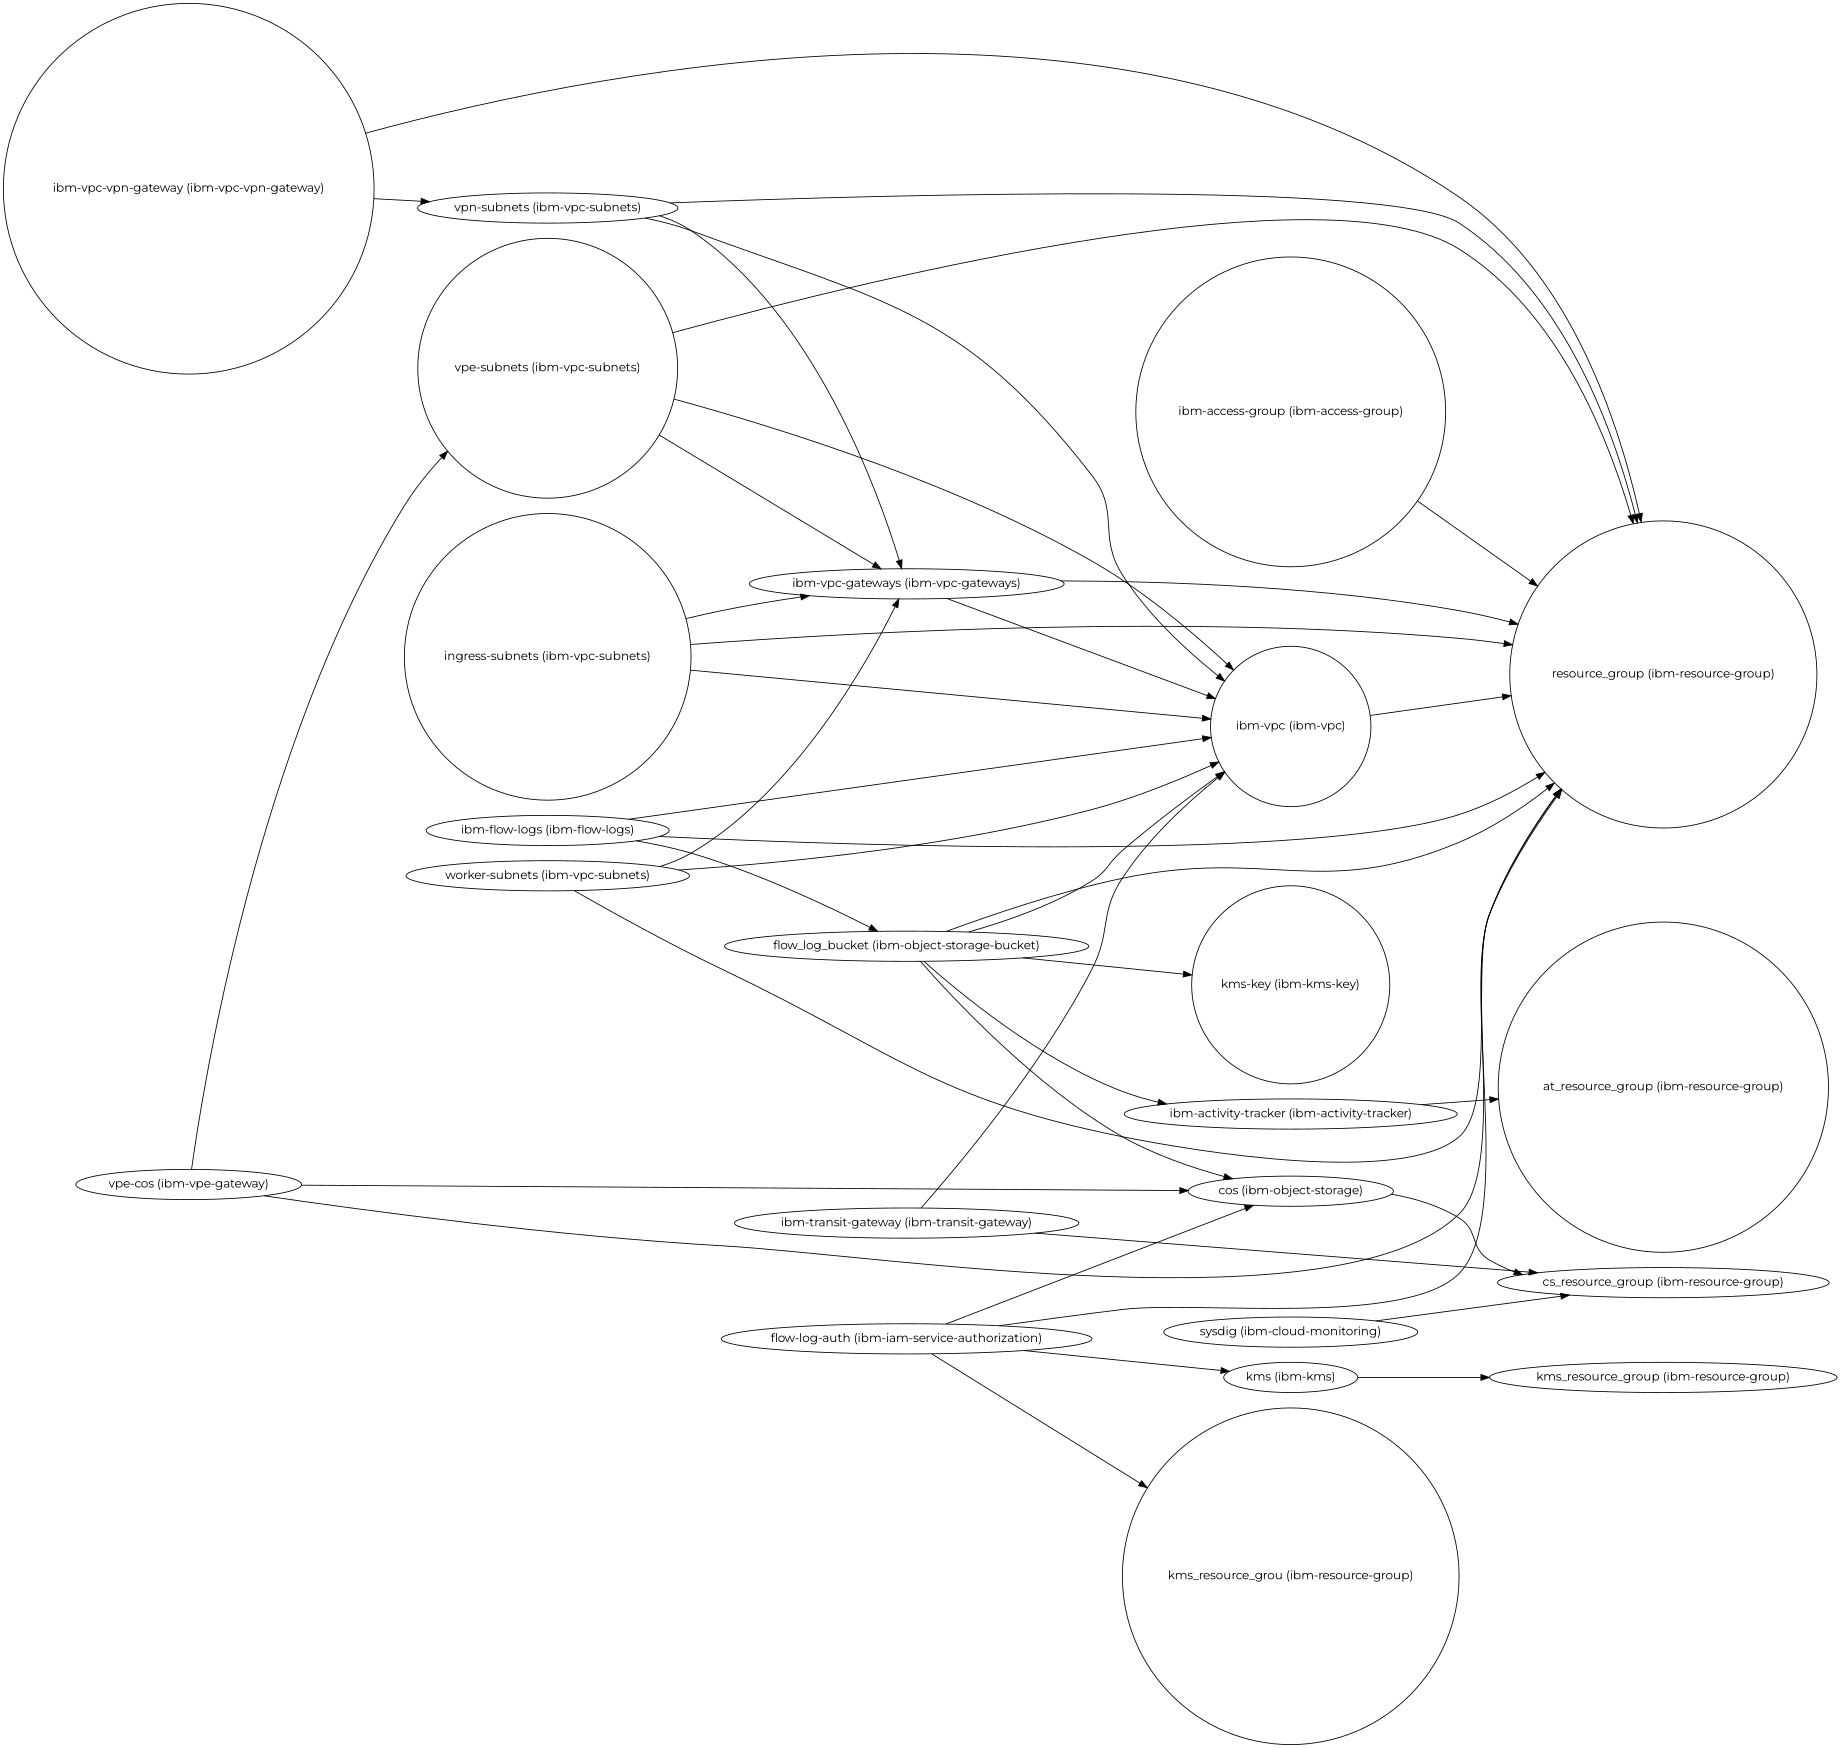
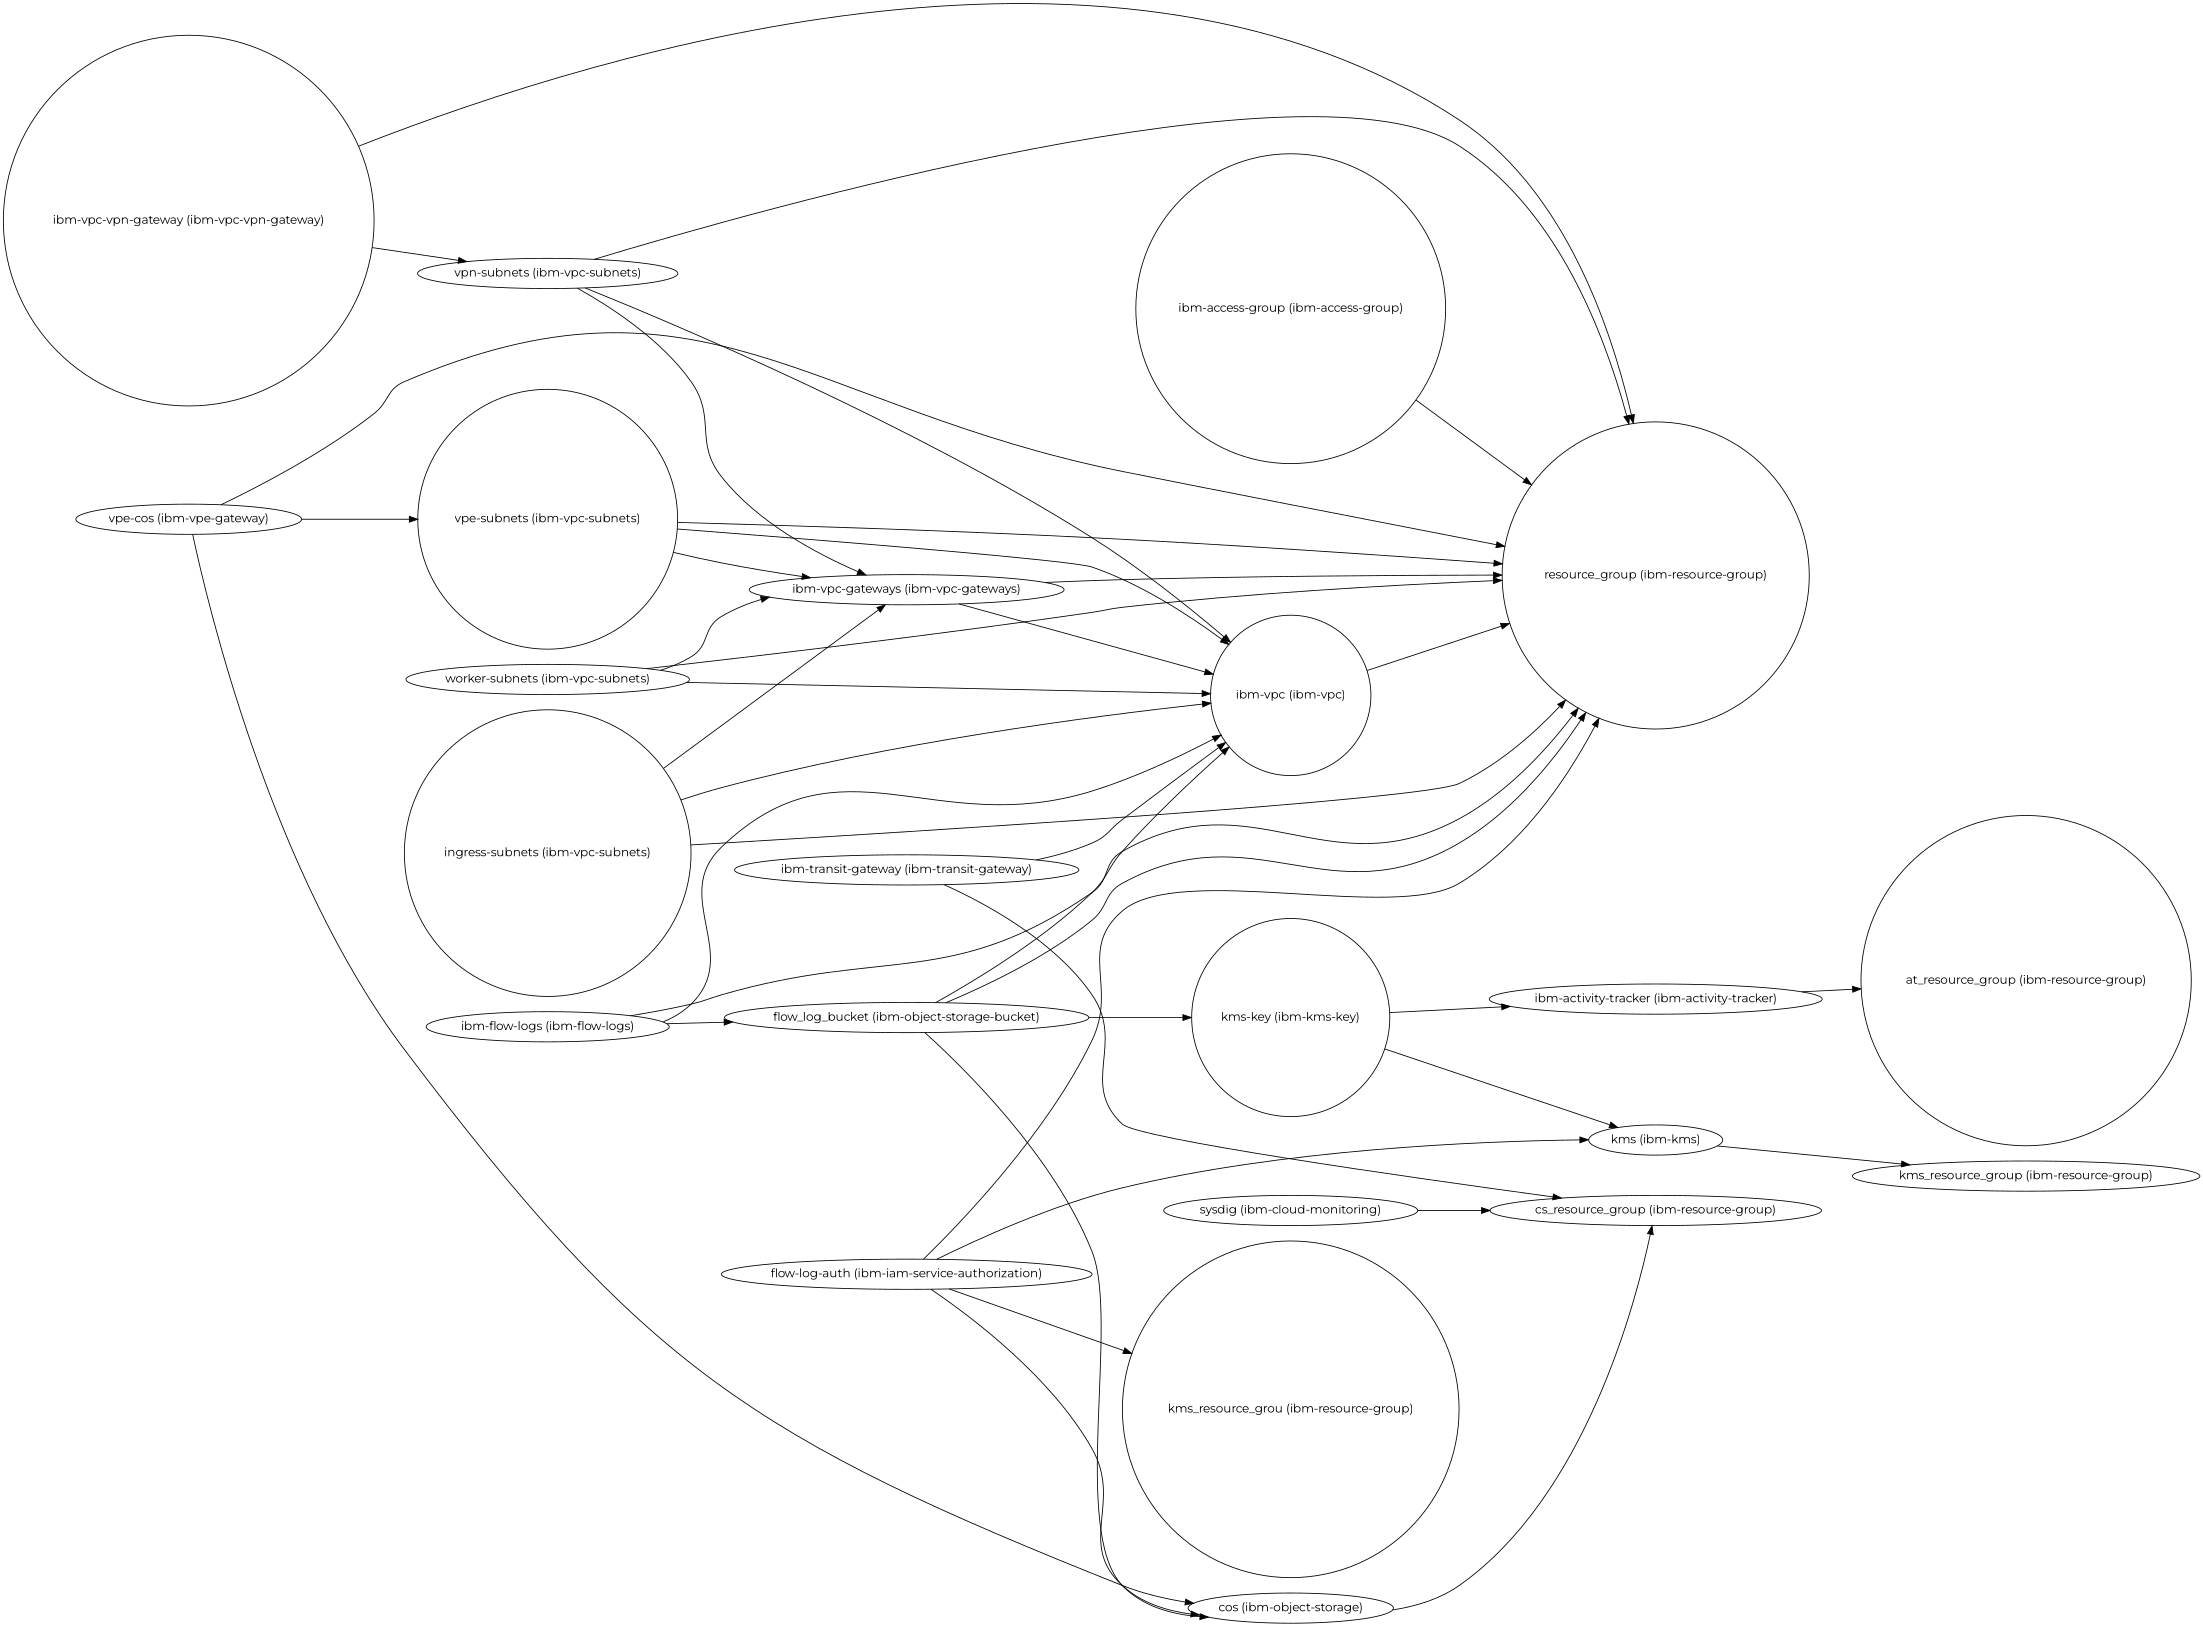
edge "flow_log_bucket (ibm-object-storage-bucket)" -> "ibm-activity-tracker (ibm-activity-tracker)": now "kms-key (ibm-kms-key)" -> "ibm-activity-tracker (ibm-activity-tracker)"
edge "kms-key (ibm-kms-key)" -> "kms (ibm-kms)": added
